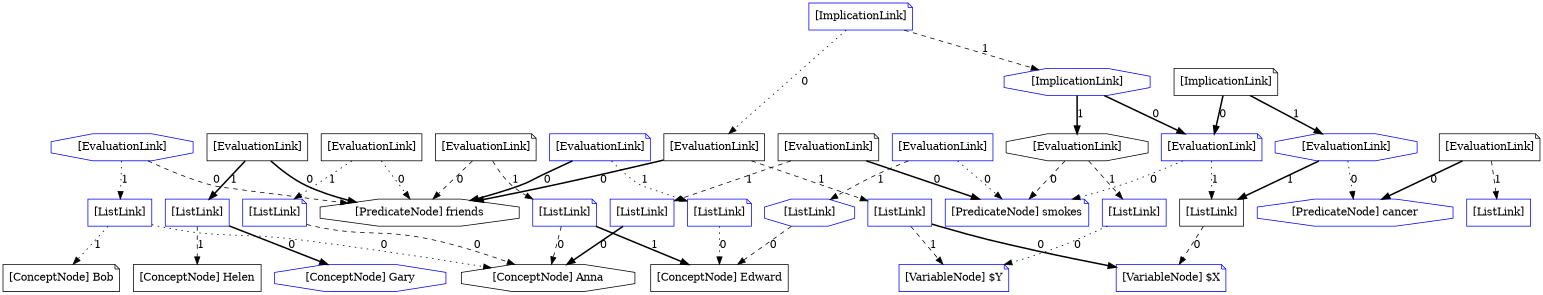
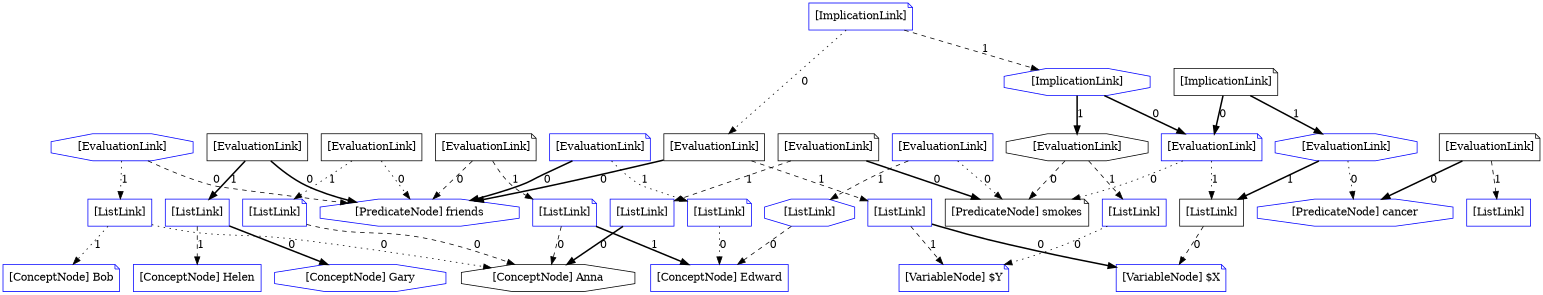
node "[PredicateNode] friends": color black -> blue
node "[PredicateNode] smokes": color blue -> black
node "[ConceptNode] Bob": color black -> blue
node "[ConceptNode] Helen": color black -> blue
node "[ConceptNode] Edward": color black -> blue
